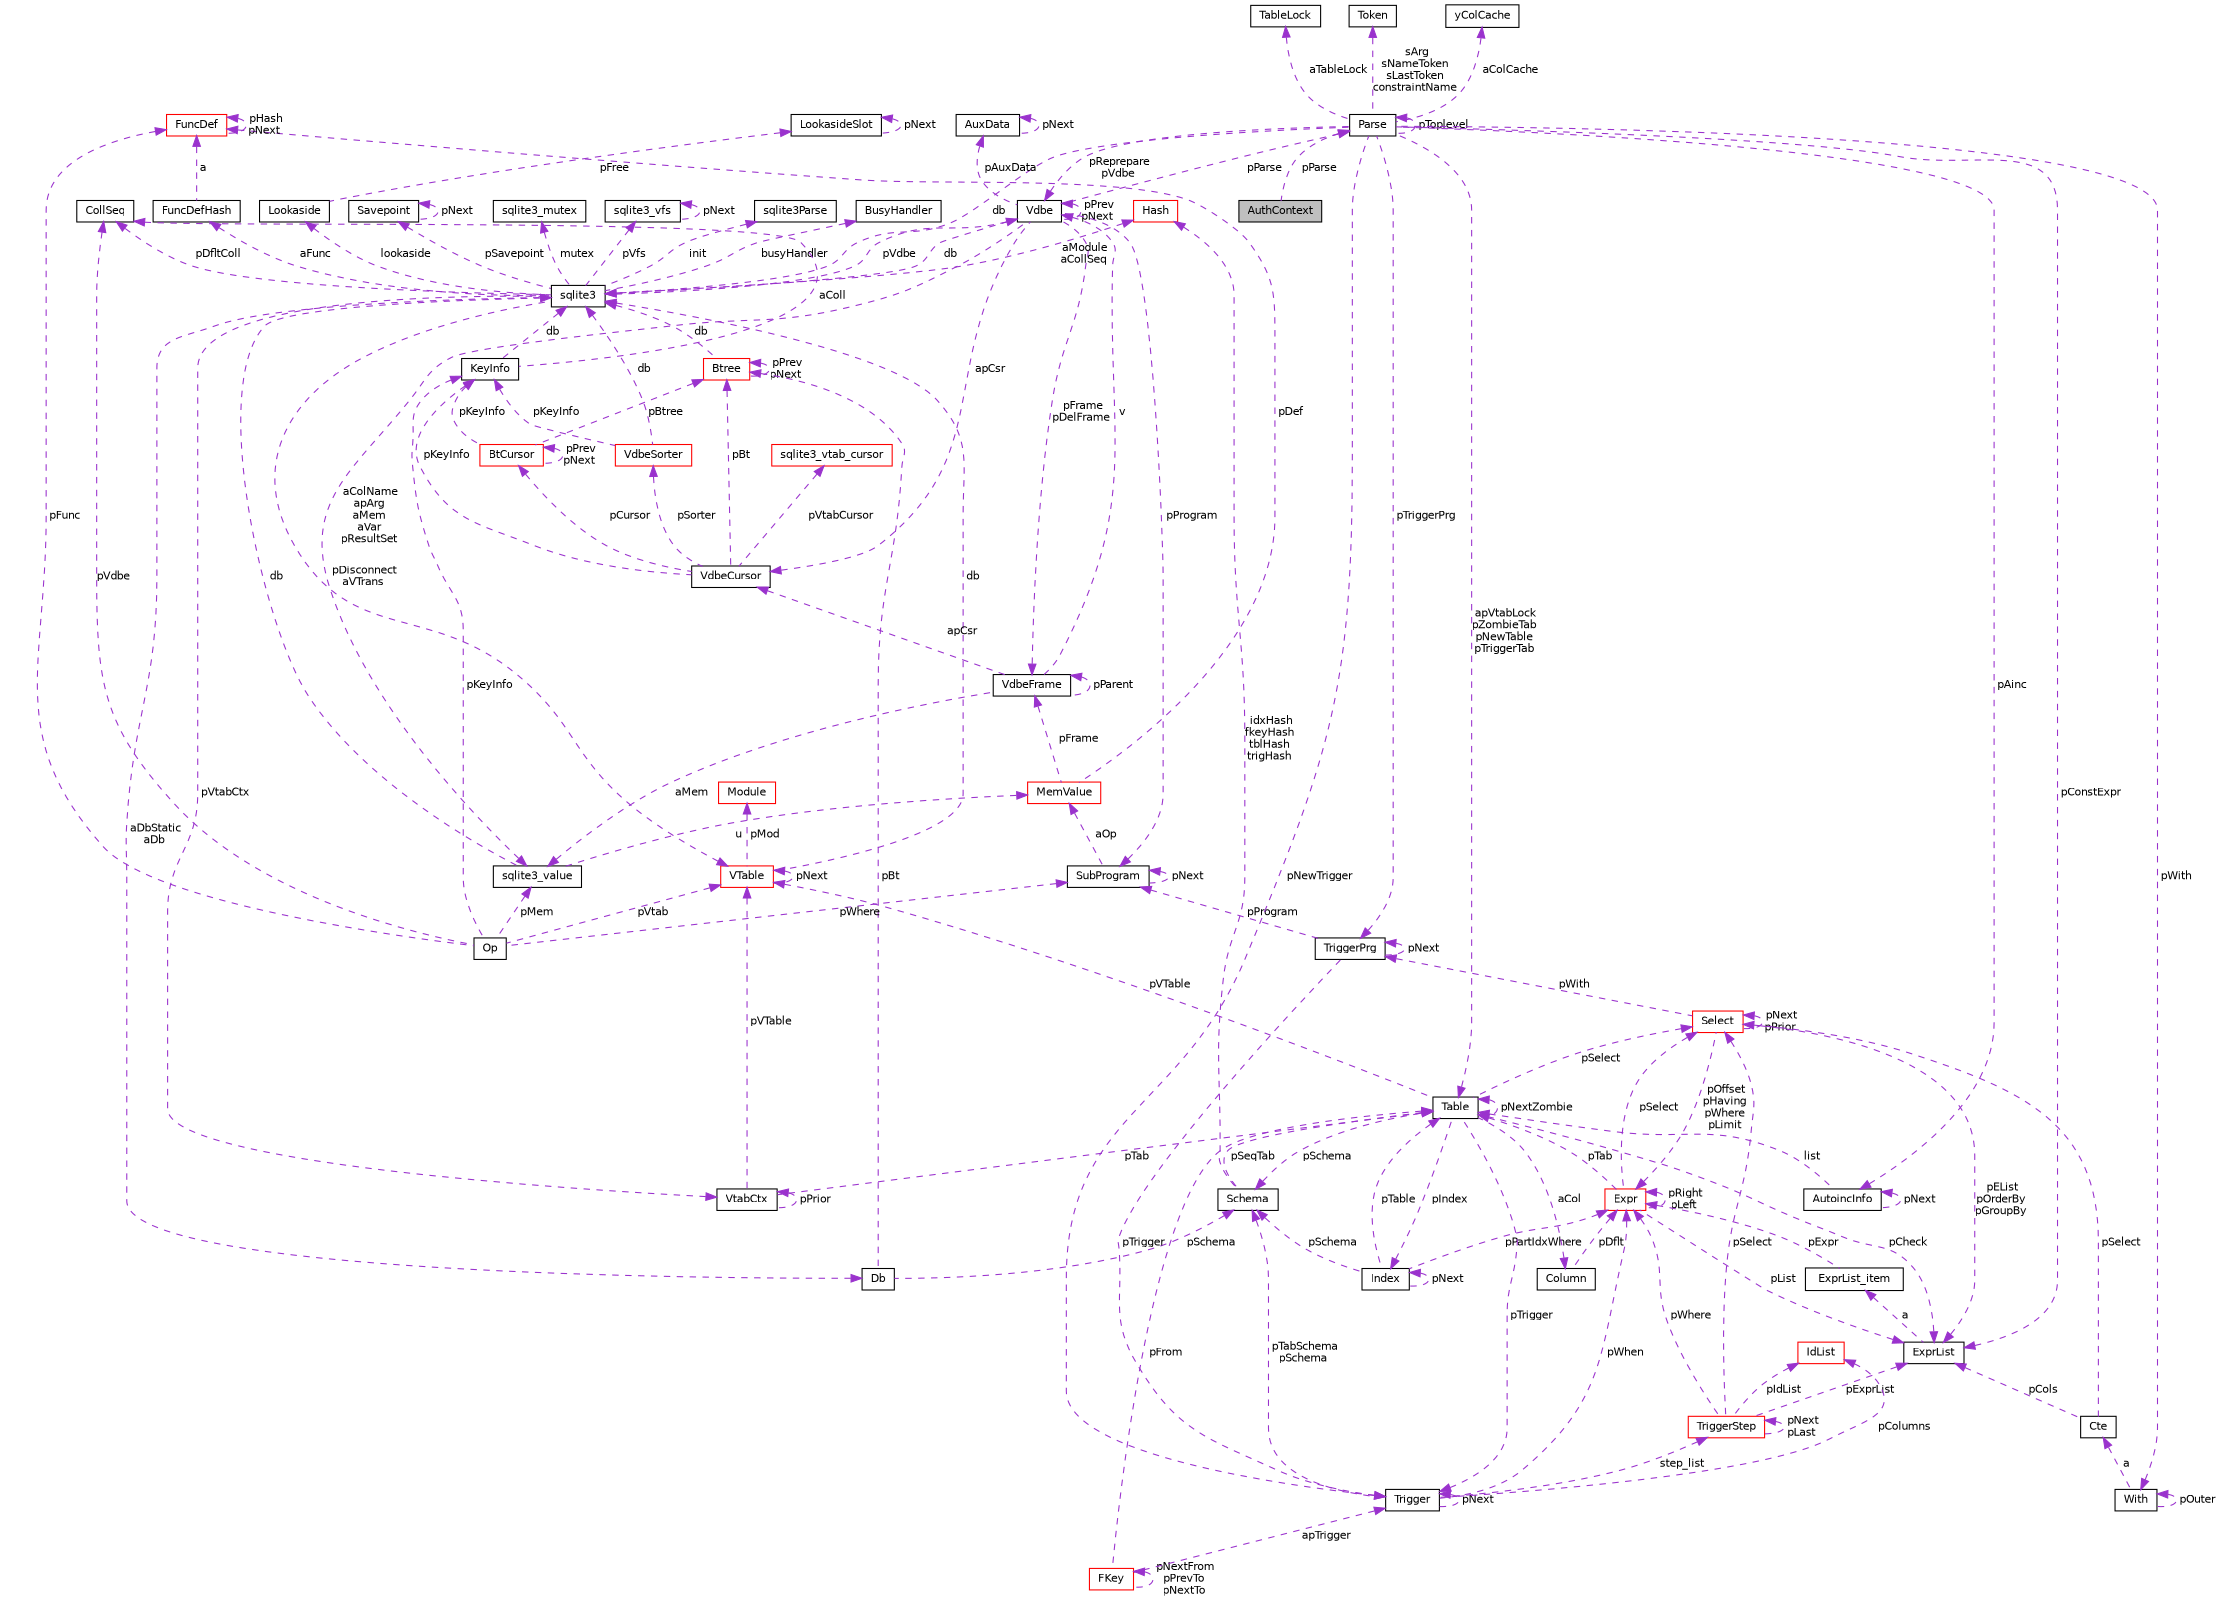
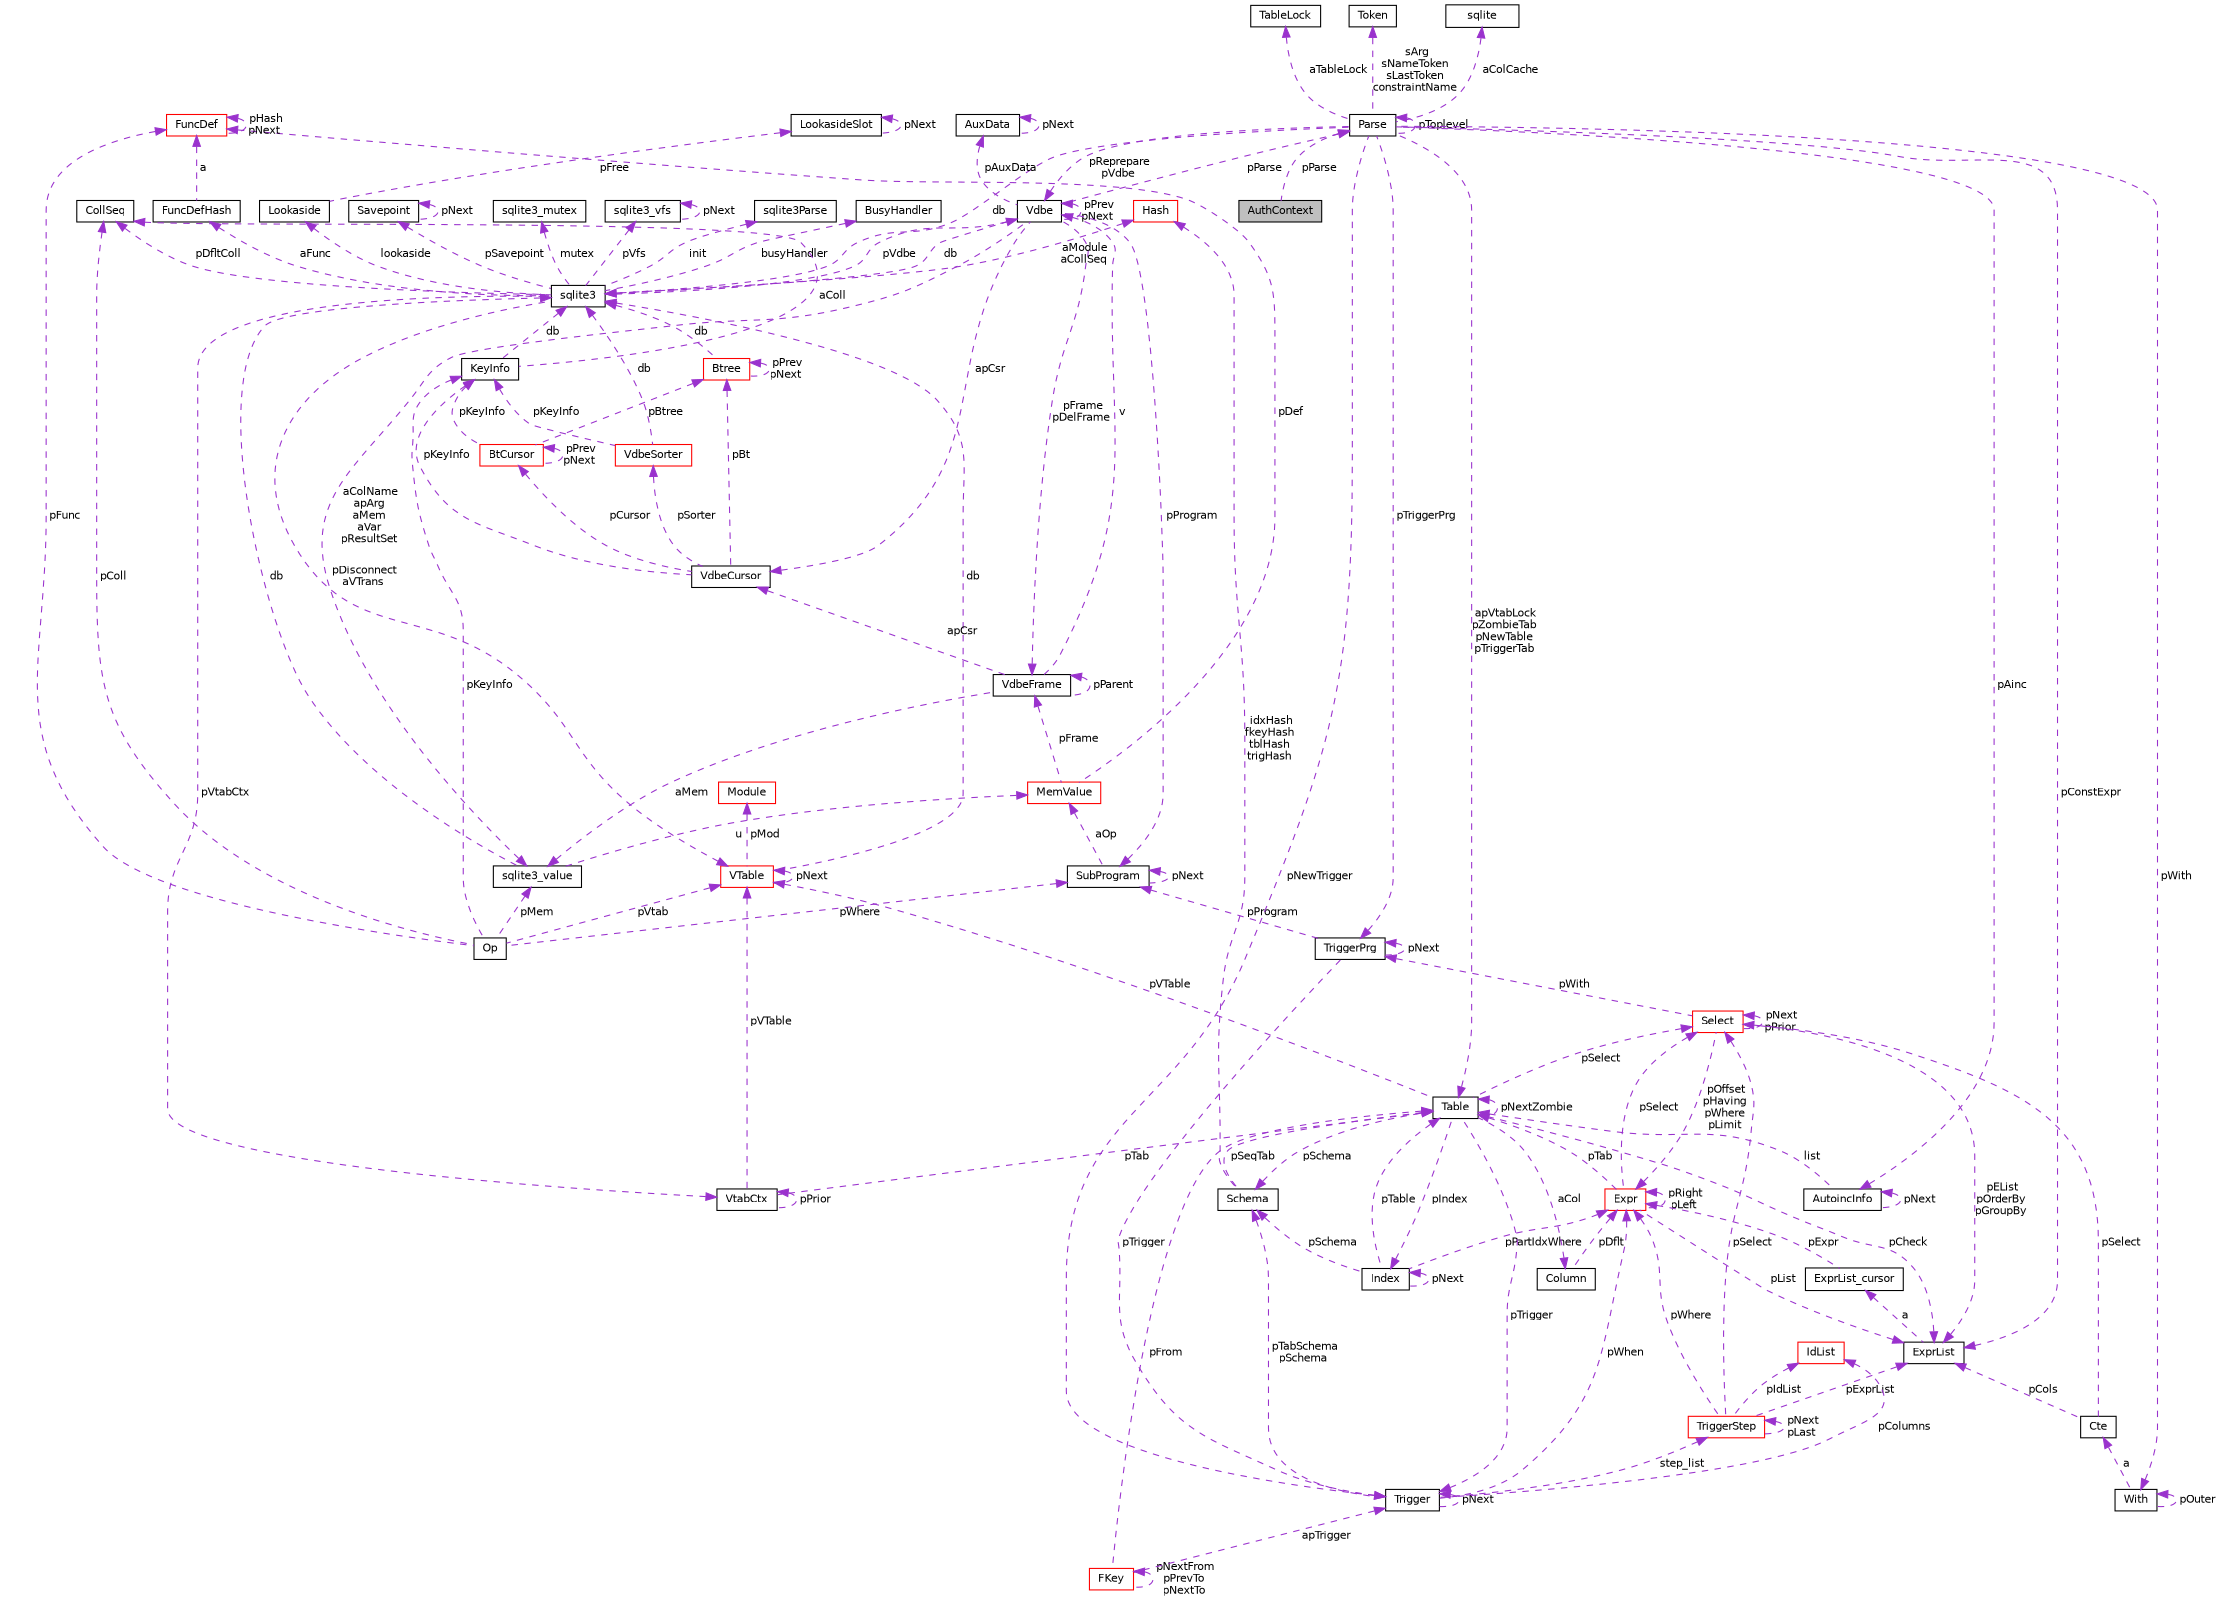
node "yColCache": label "yColCache" -> "sqlite"
node "sqlite3_vtab_cursor": removed
edge "Op" -> "CollSeq": label " pVdbe" -> " pColl"
node "Db": removed
node "ExprList_item": label "ExprList_item" -> "ExprList_cursor"
